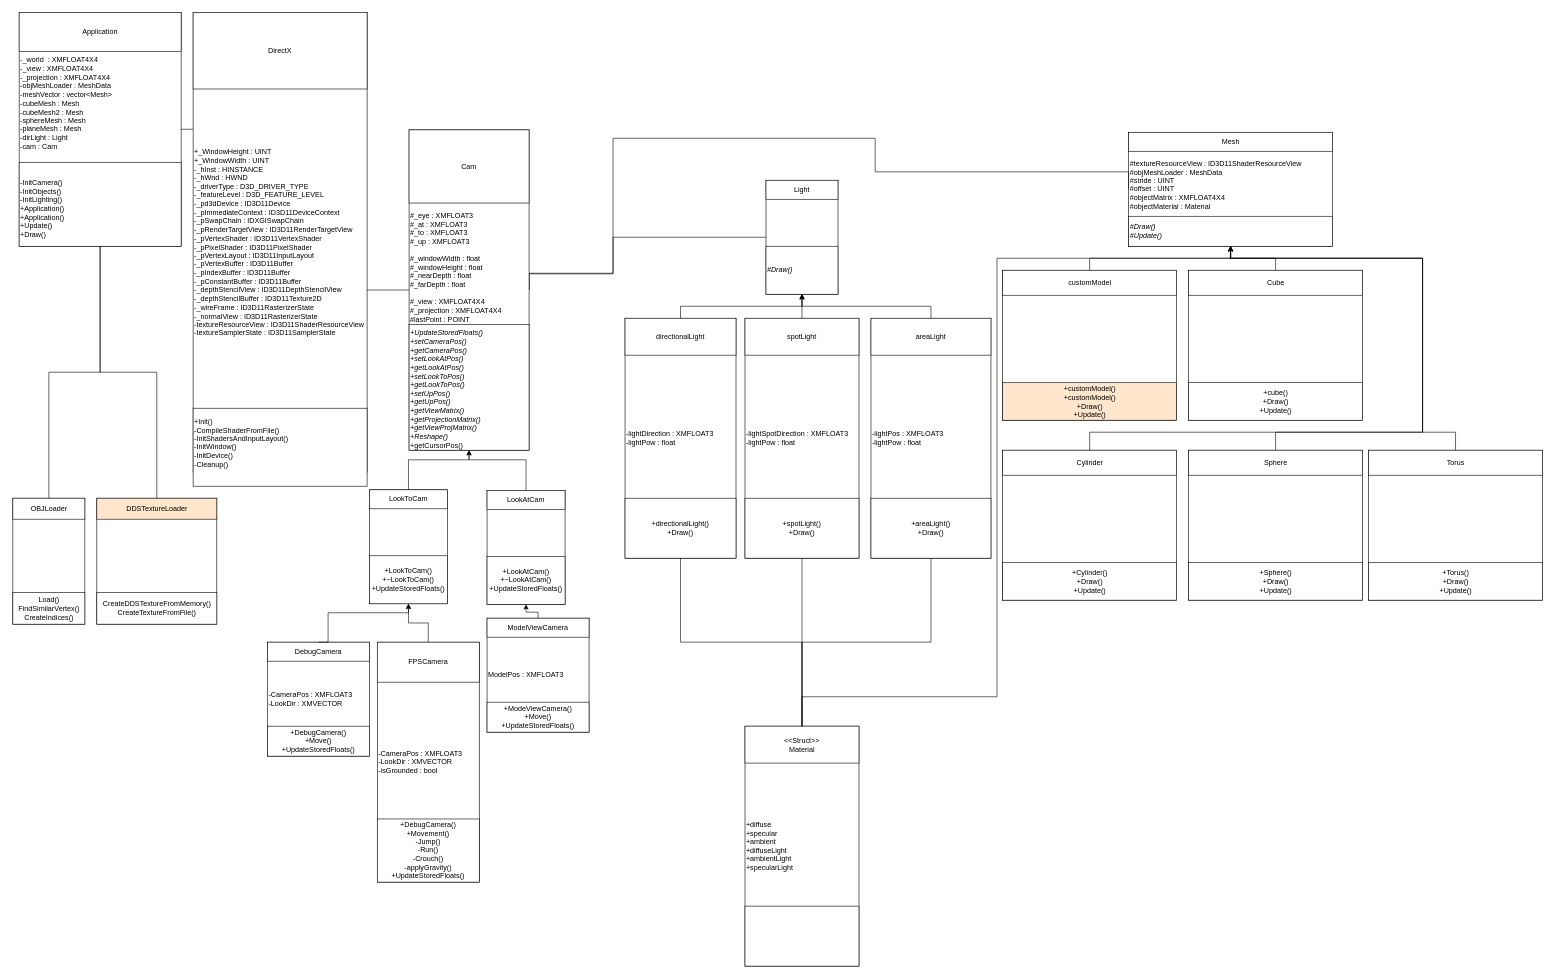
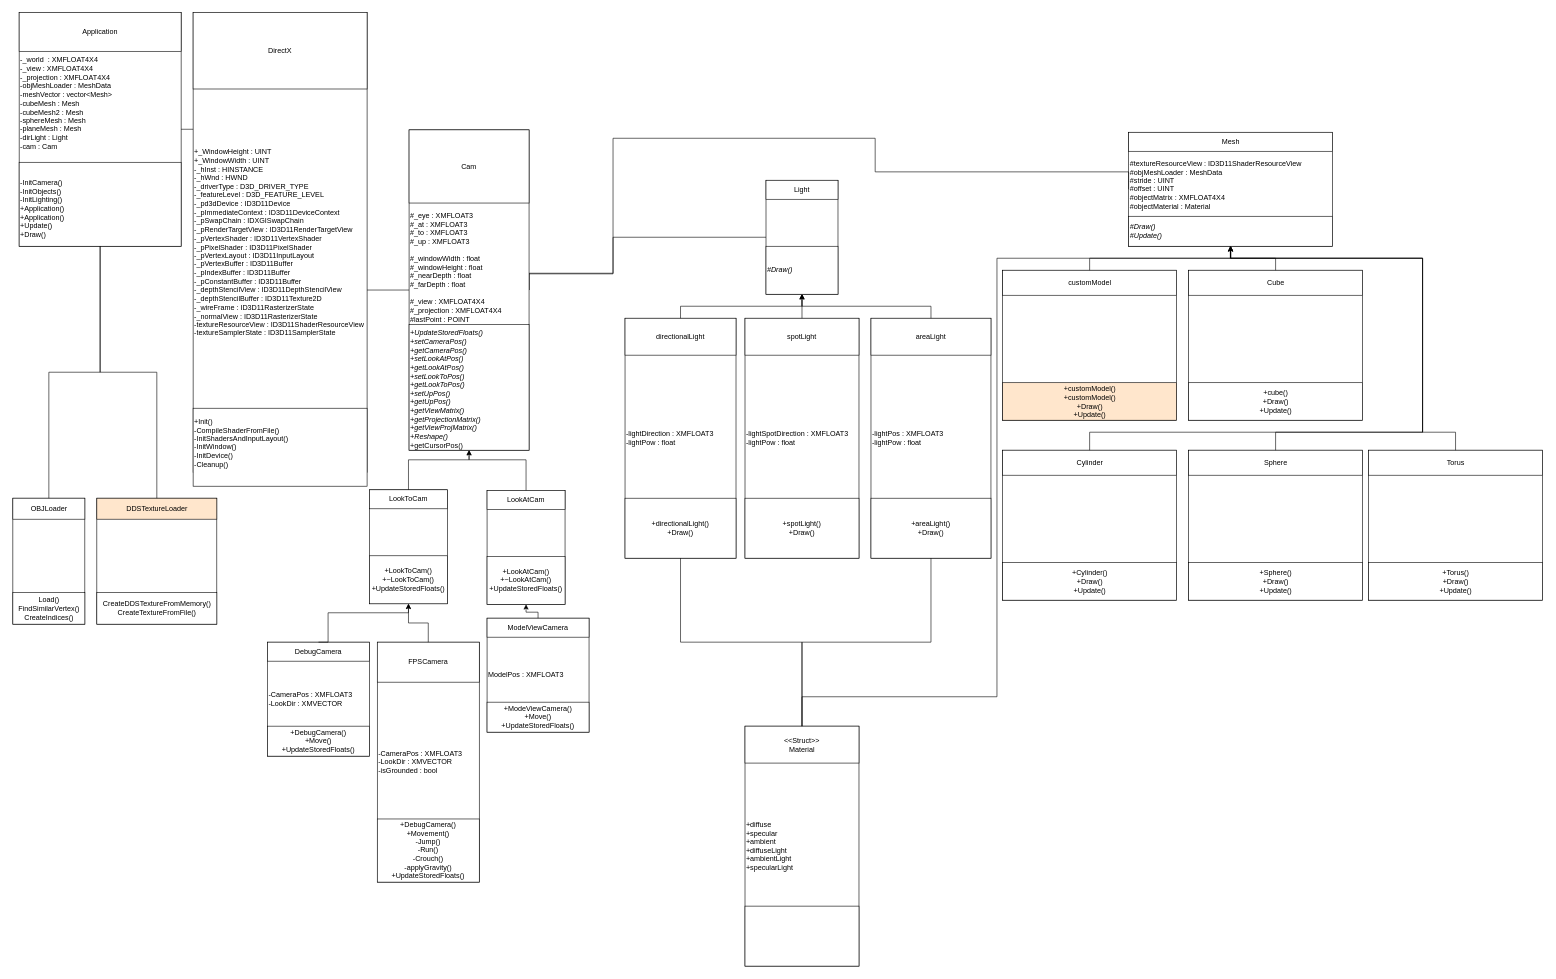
edge "+spotLight() +Draw()" -- "<<Struct>> Material": removed
